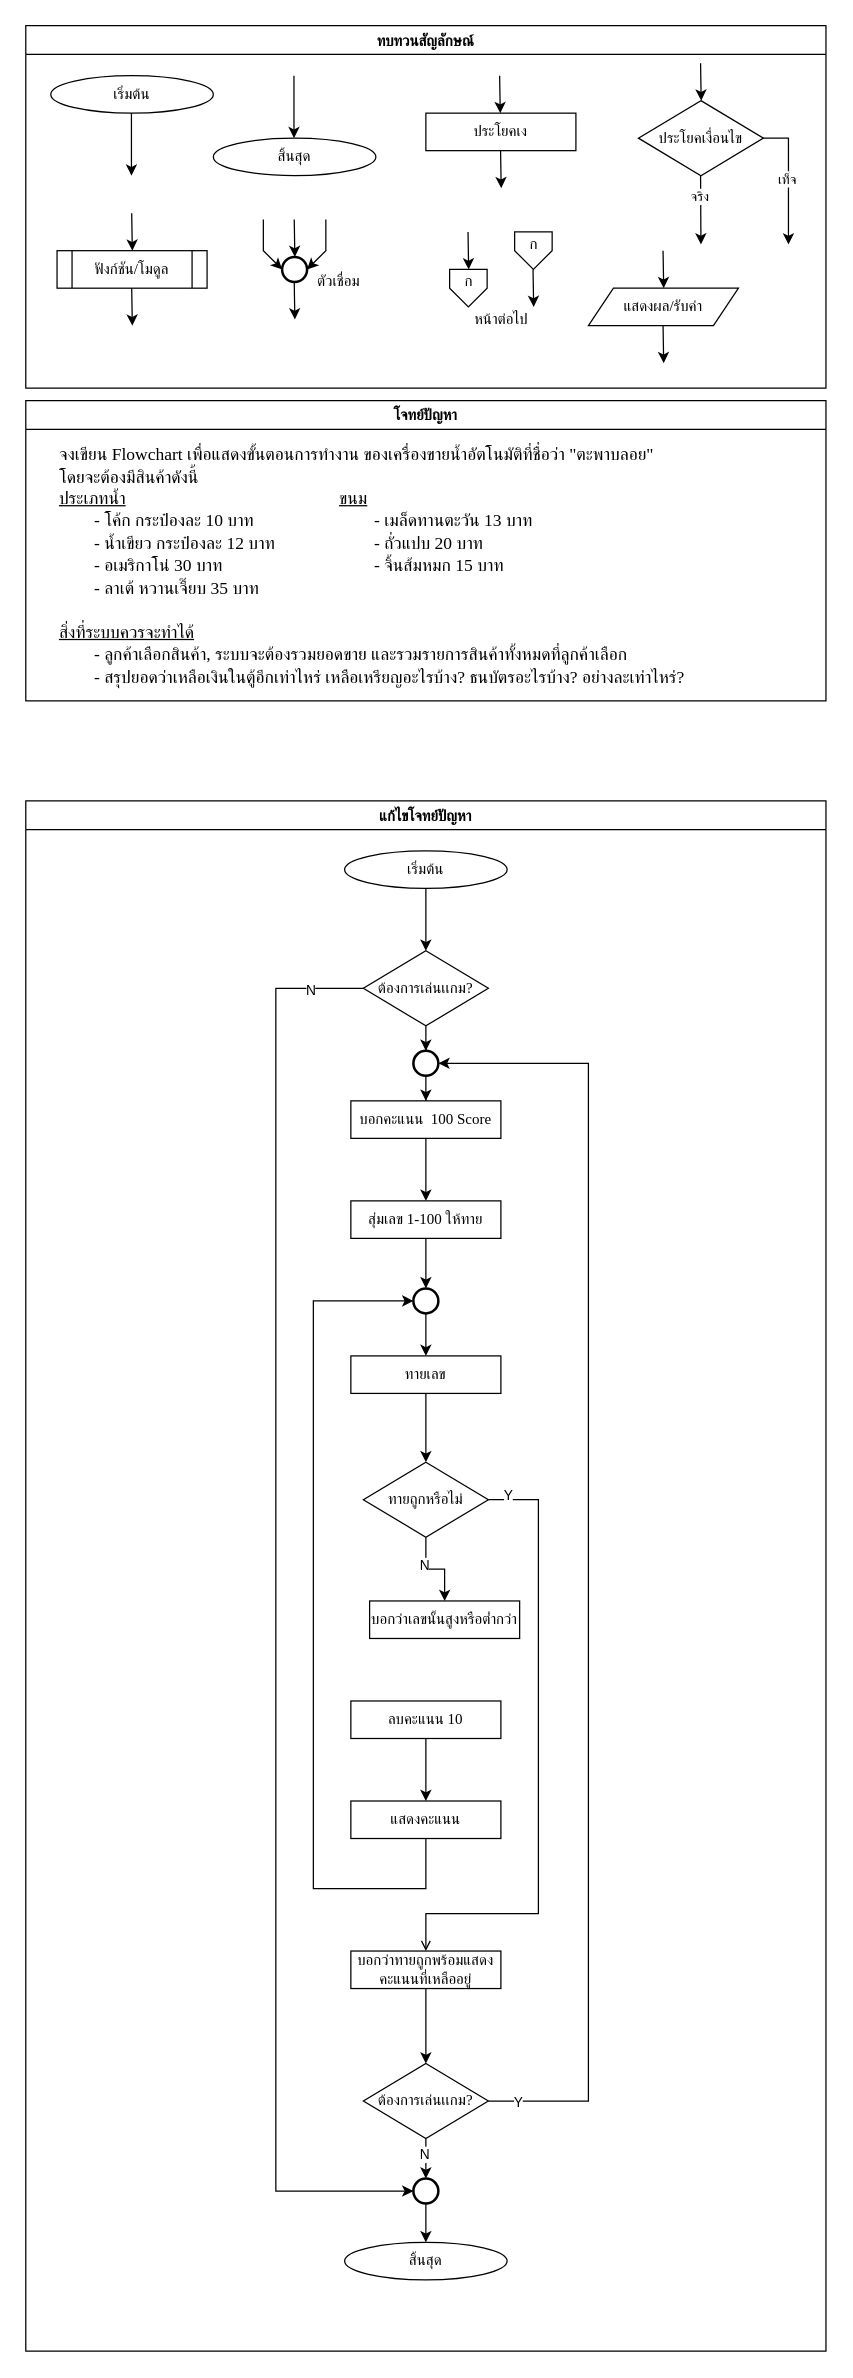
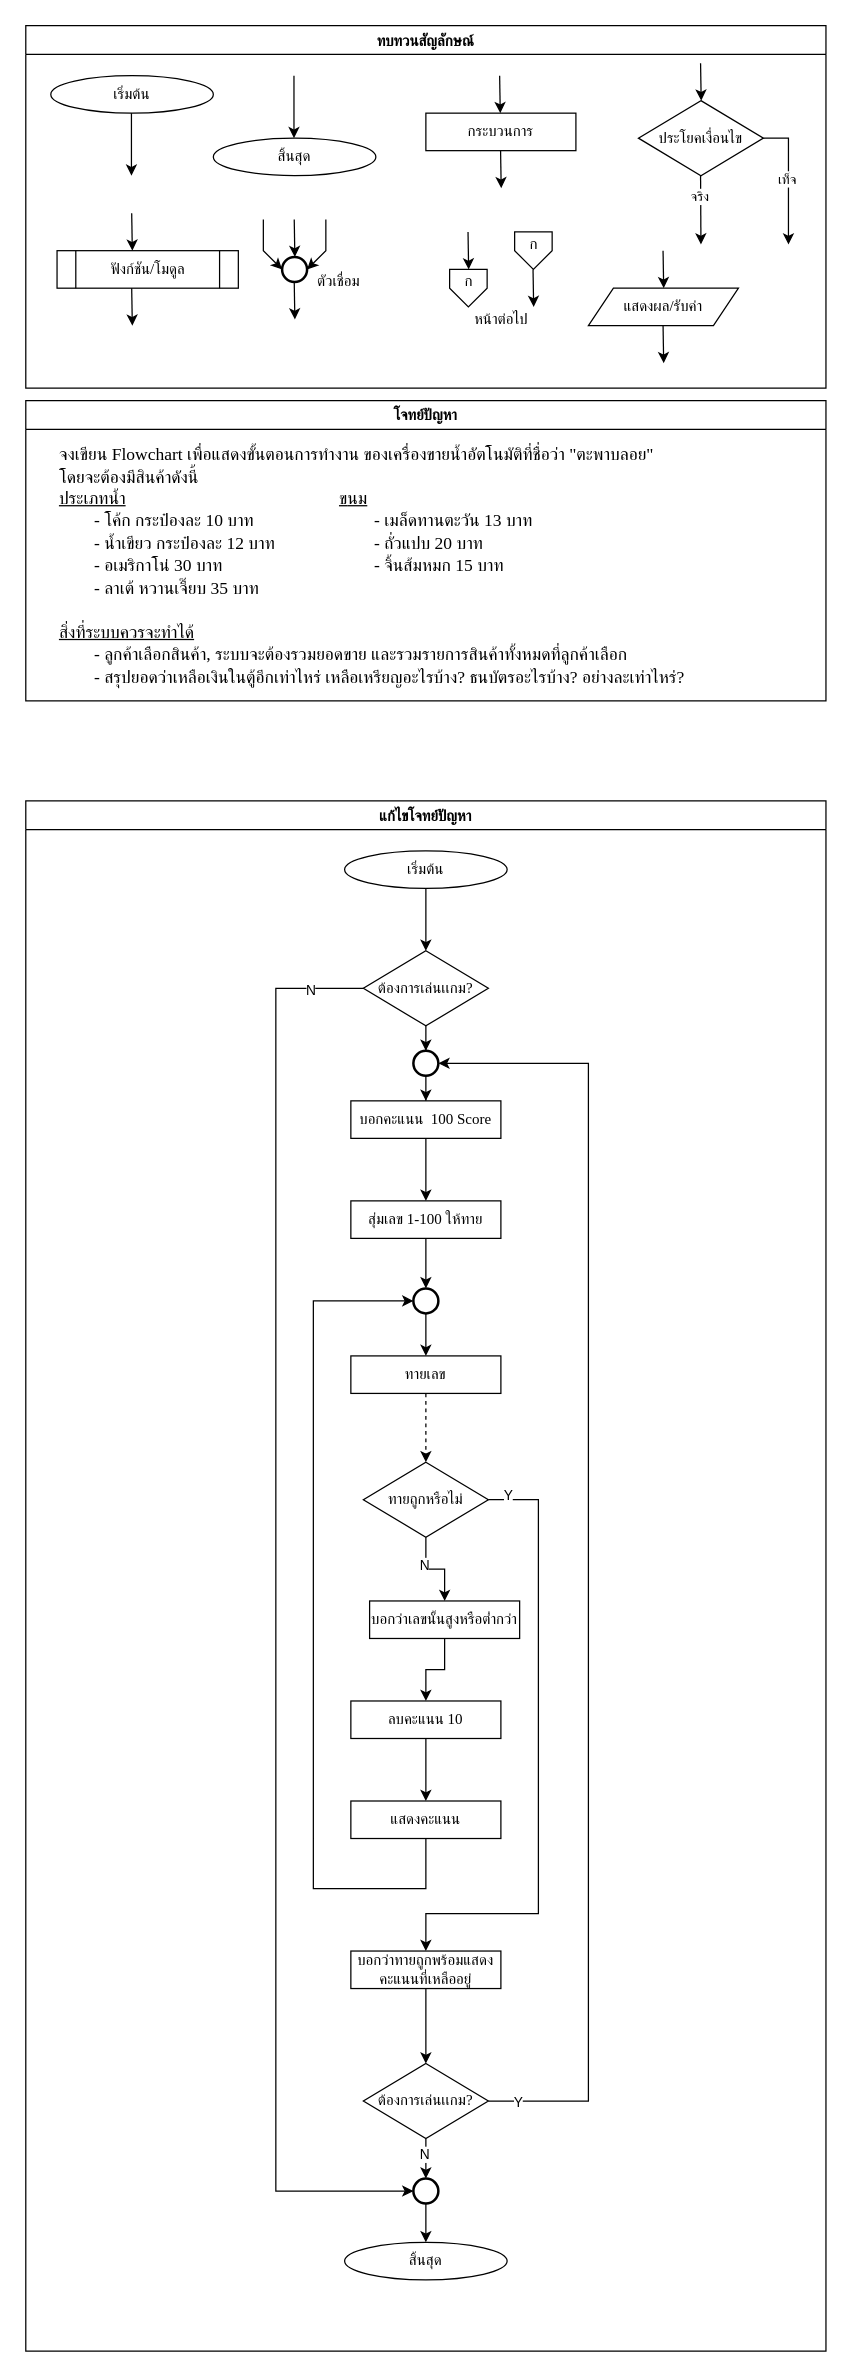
node "ประโยคเง": label "ประโยคเง" -> "กระบวนการ"
node "ฟังก์ชัน/โมดูล": size 150x38 -> 181x38
edge "ทายเลข" -> "ทายถูกหรือไม่": style solid -> dashed
edge "บอกว่าเลขนั้นสูงหรือต่ำกว่า" -> "ลบคะแนน 10": added
edge "ทายถูกหรือไม่" -> "บอกว่าทายถูกพร้อมแสดงคะแนนที่เหลืออยู่": arrowhead open -> classic
